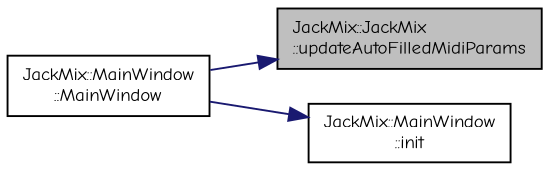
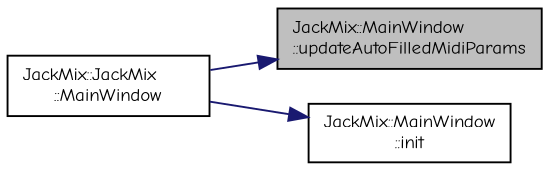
node "JackMix::JackMix ::updateAutoFilledMidiParams": label "JackMix::JackMix ::updateAutoFilledMidiParams" -> "JackMix::MainWindow ::updateAutoFilledMidiParams"
node "JackMix::MainWindow ::MainWindow": label "JackMix::MainWindow ::MainWindow" -> "JackMix::JackMix ::MainWindow"
